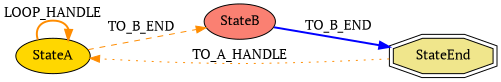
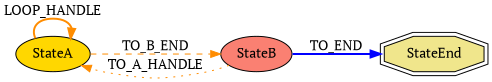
edge "StateB" -> "StateEnd": label "TO_B_END" -> "TO_END"
edge "StateEnd" -> "StateA": now "StateB" -> "StateA"
